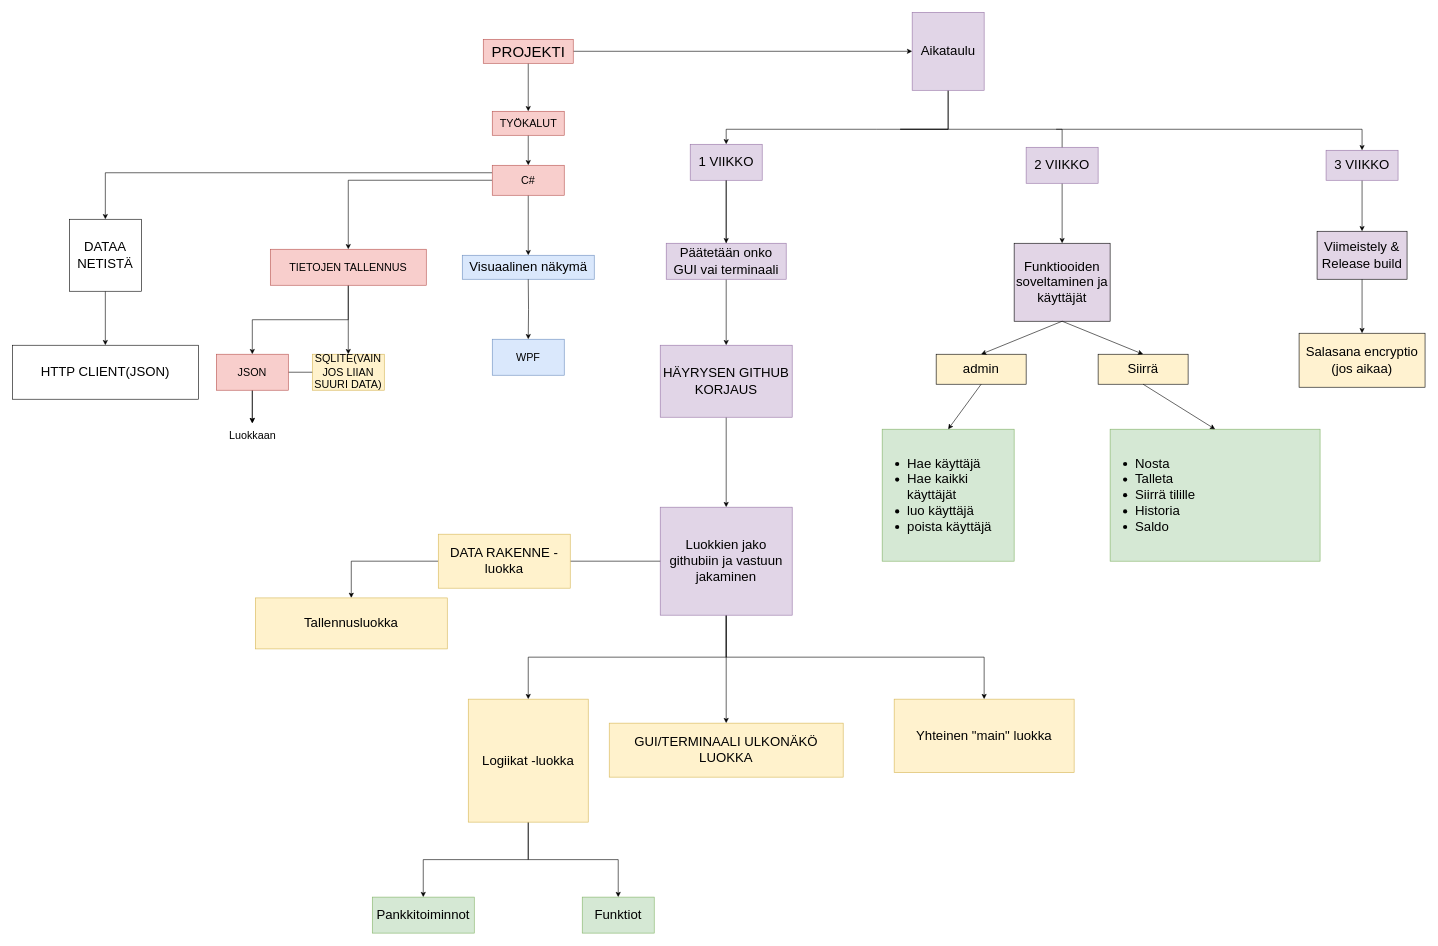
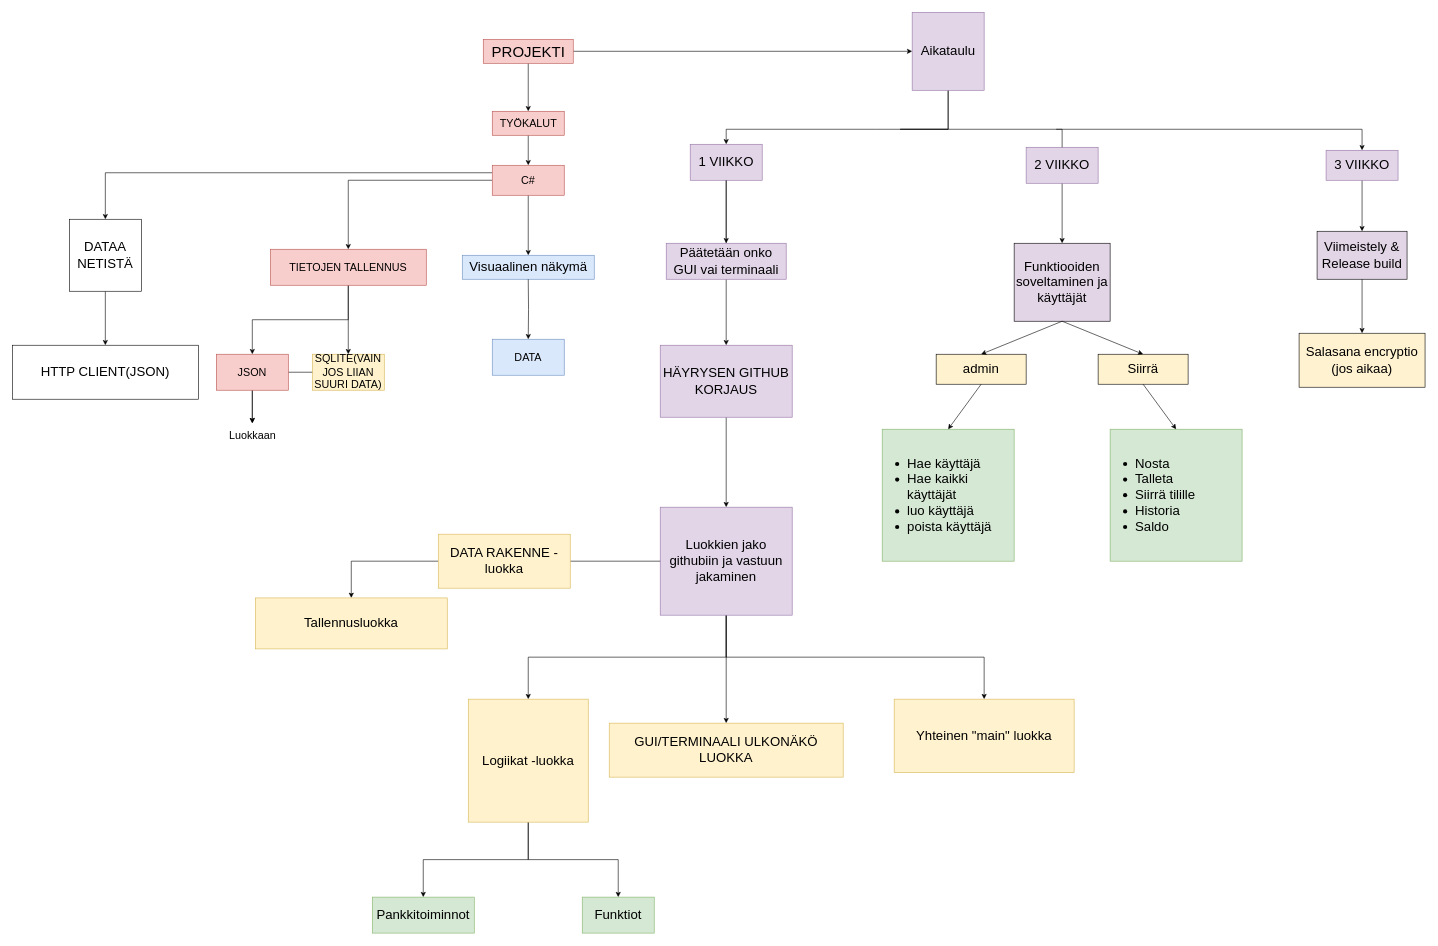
node "WPF": label "WPF" -> "DATA"
node "Nosta Talleta Siirrä tilille Historia Saldo": size 210x132 -> 132x132
